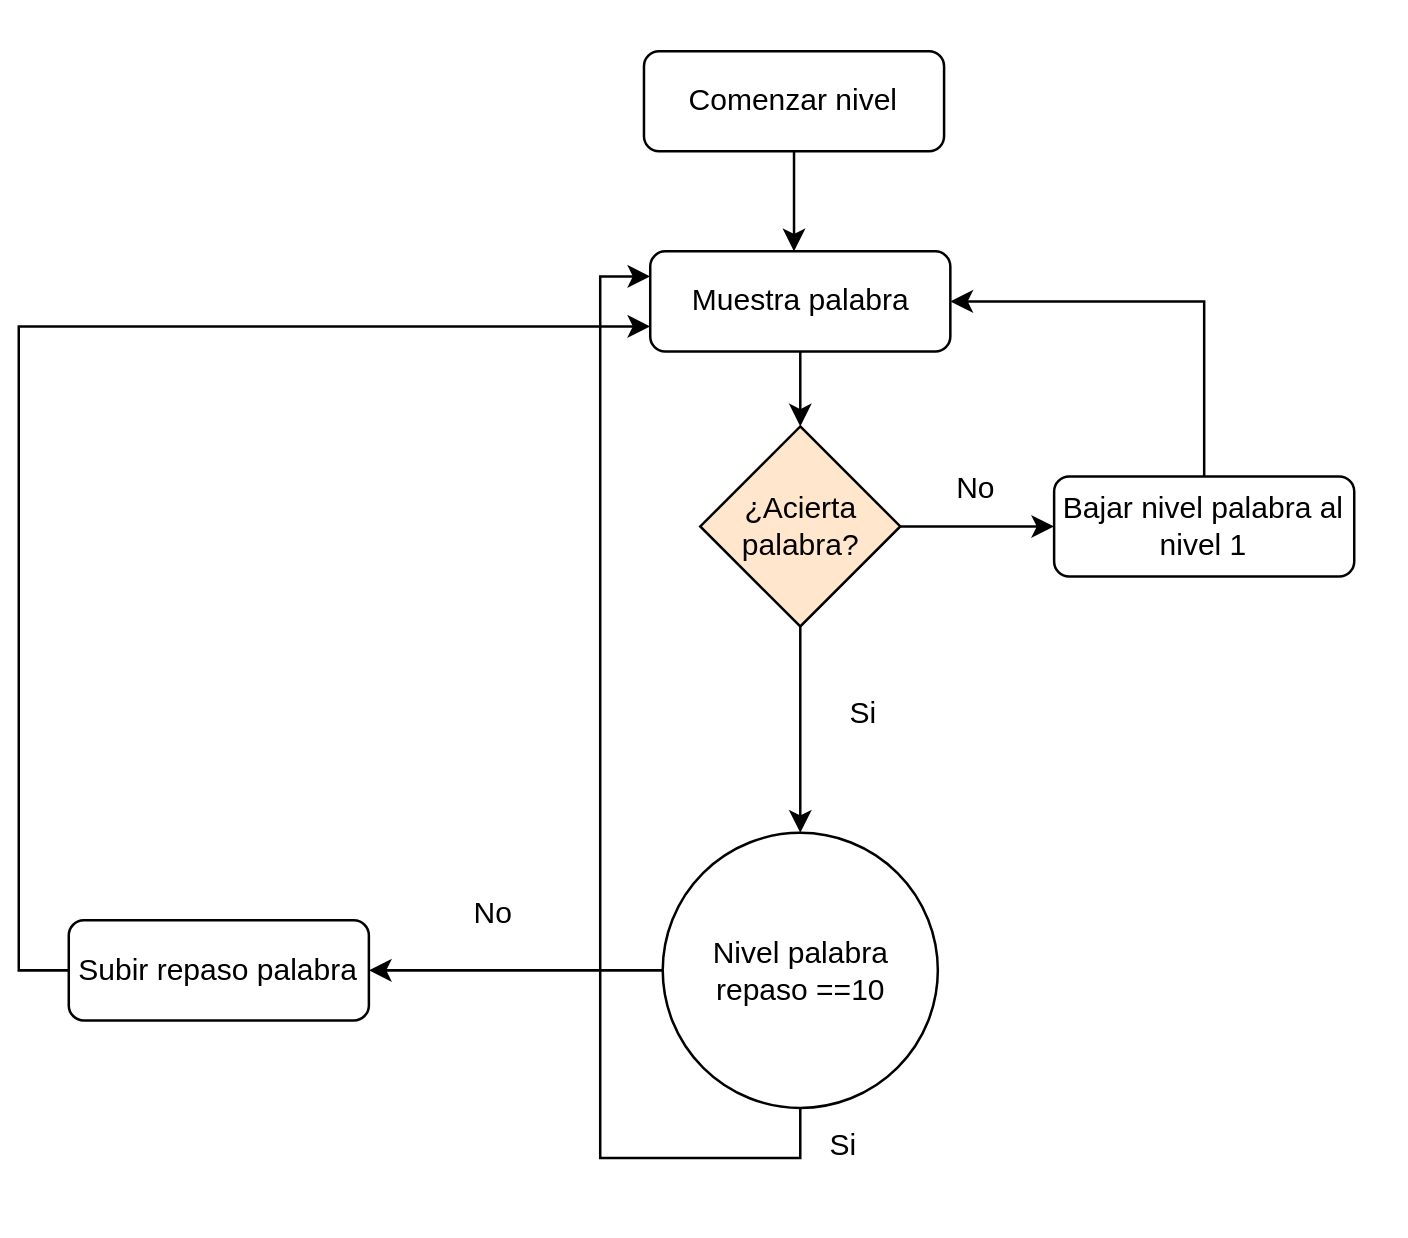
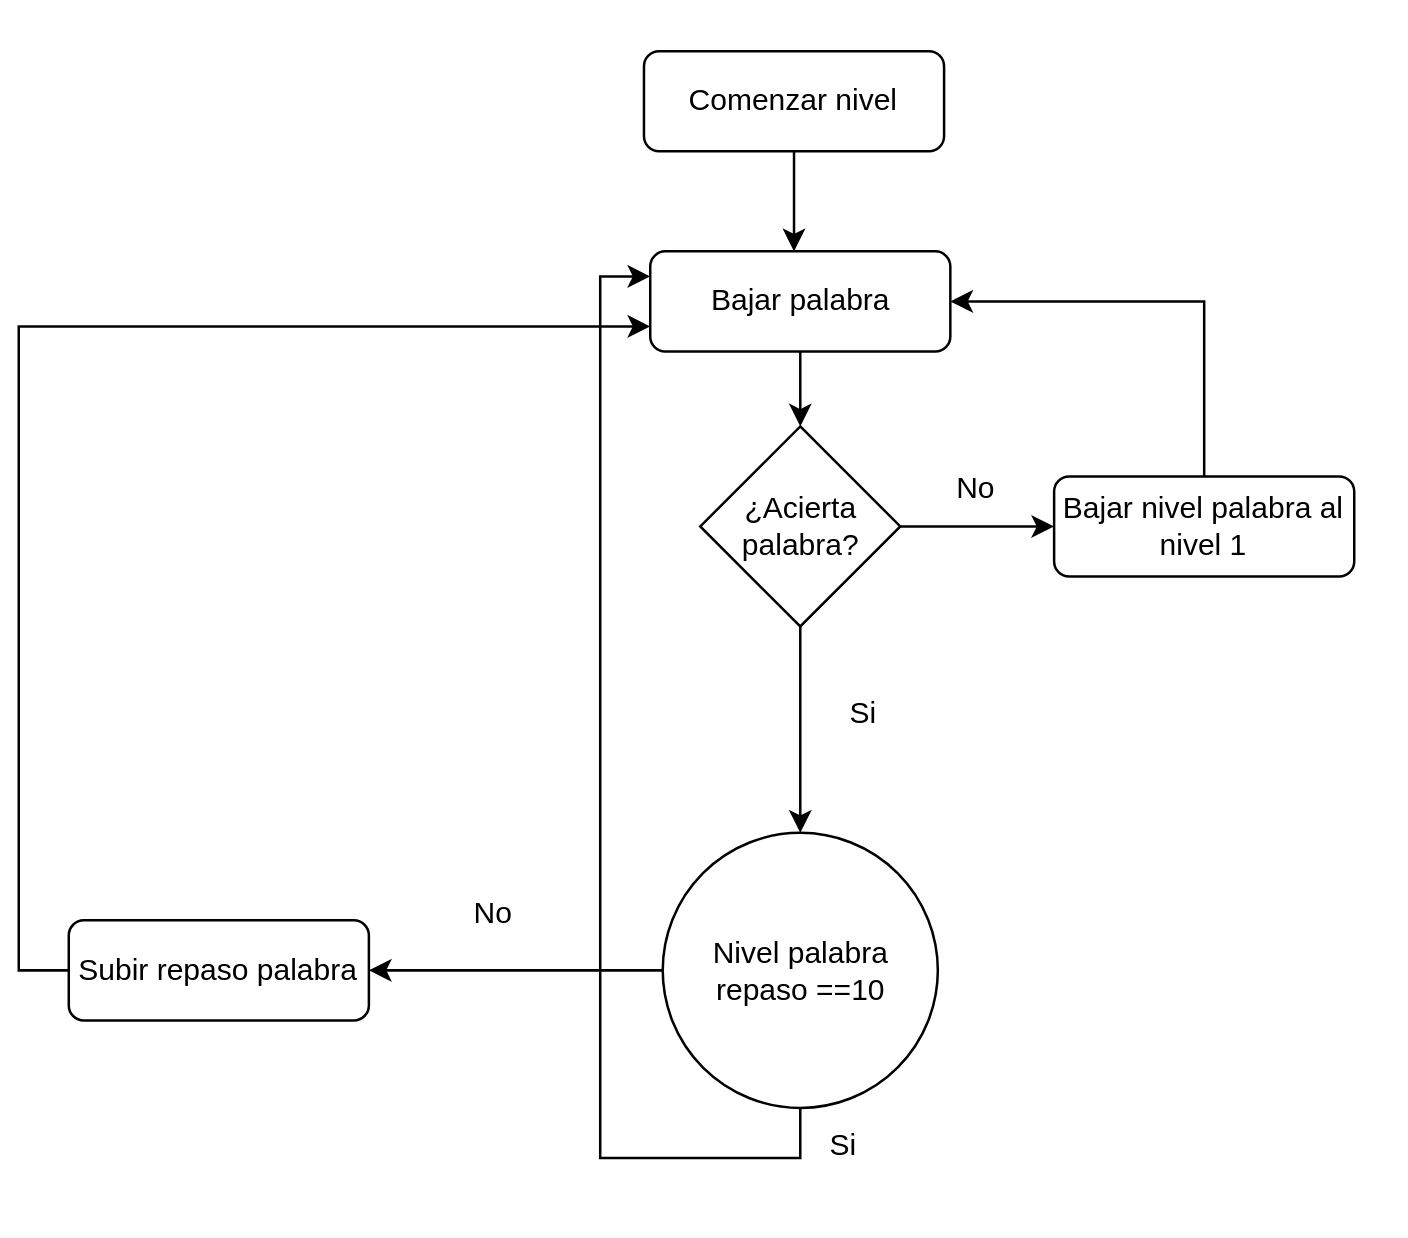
node "Muestra palabra": label "Muestra palabra" -> "Bajar palabra"
node "¿Acierta palabra?": fillcolor #ffe6cc -> #ffffff
